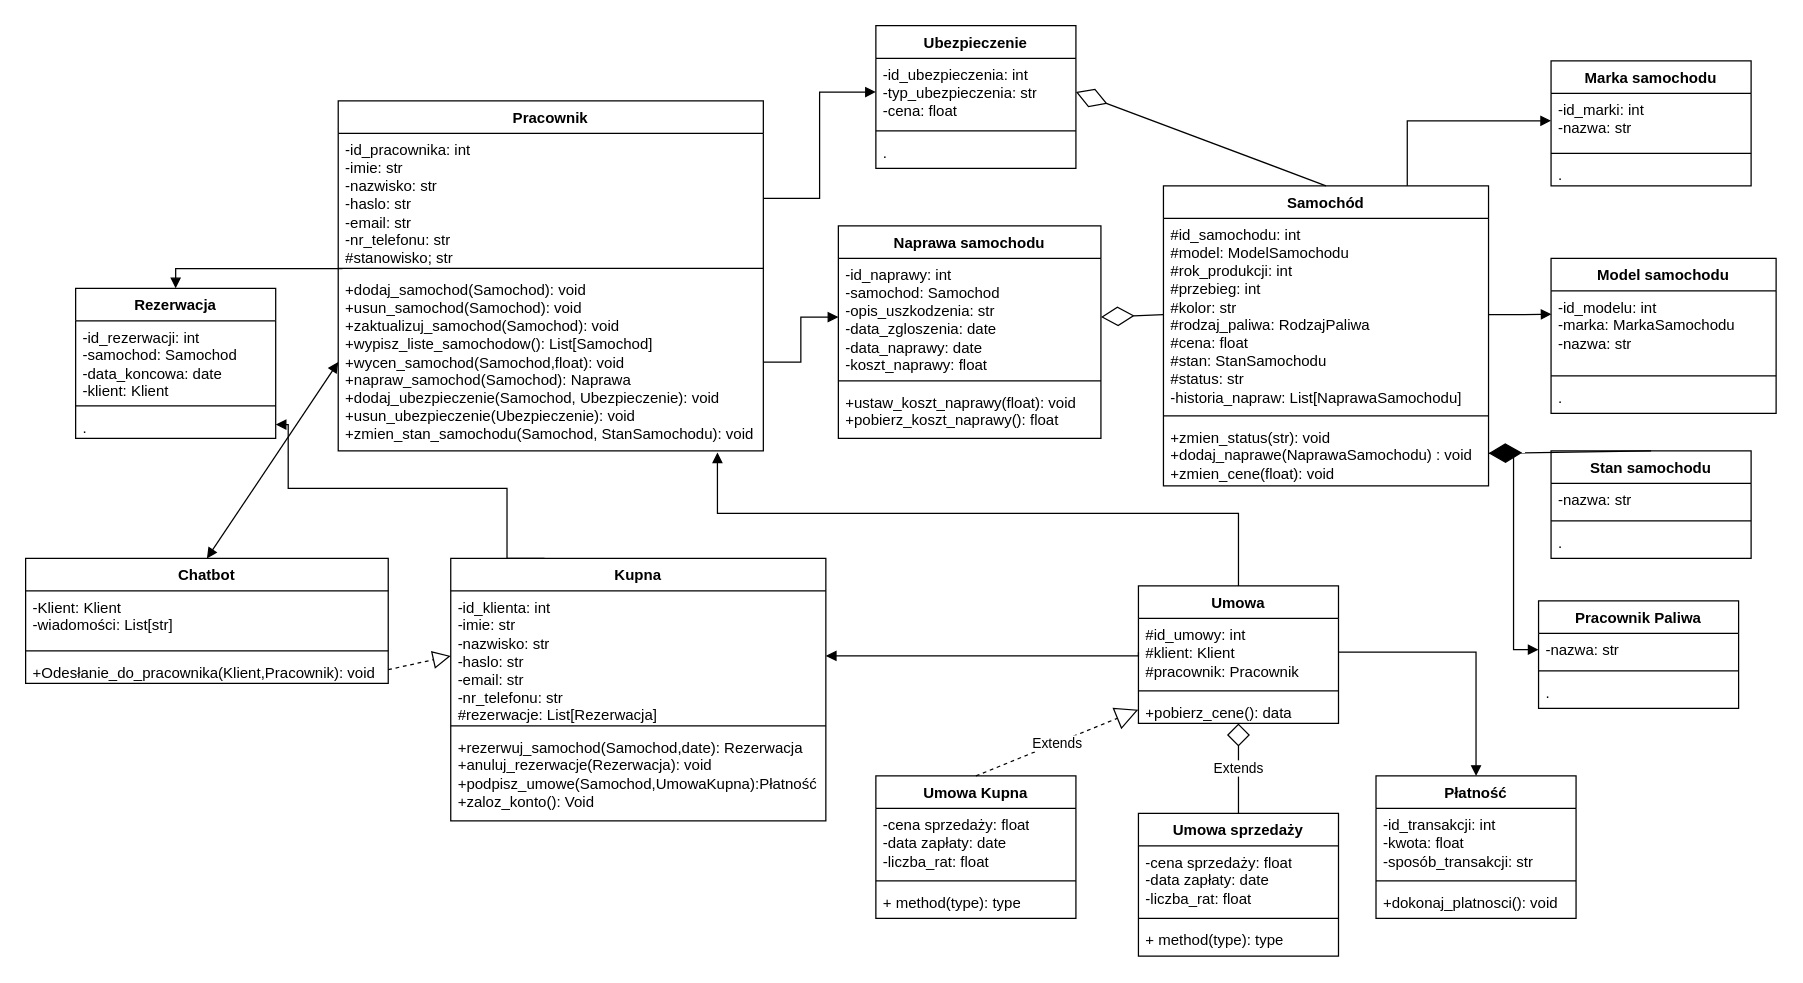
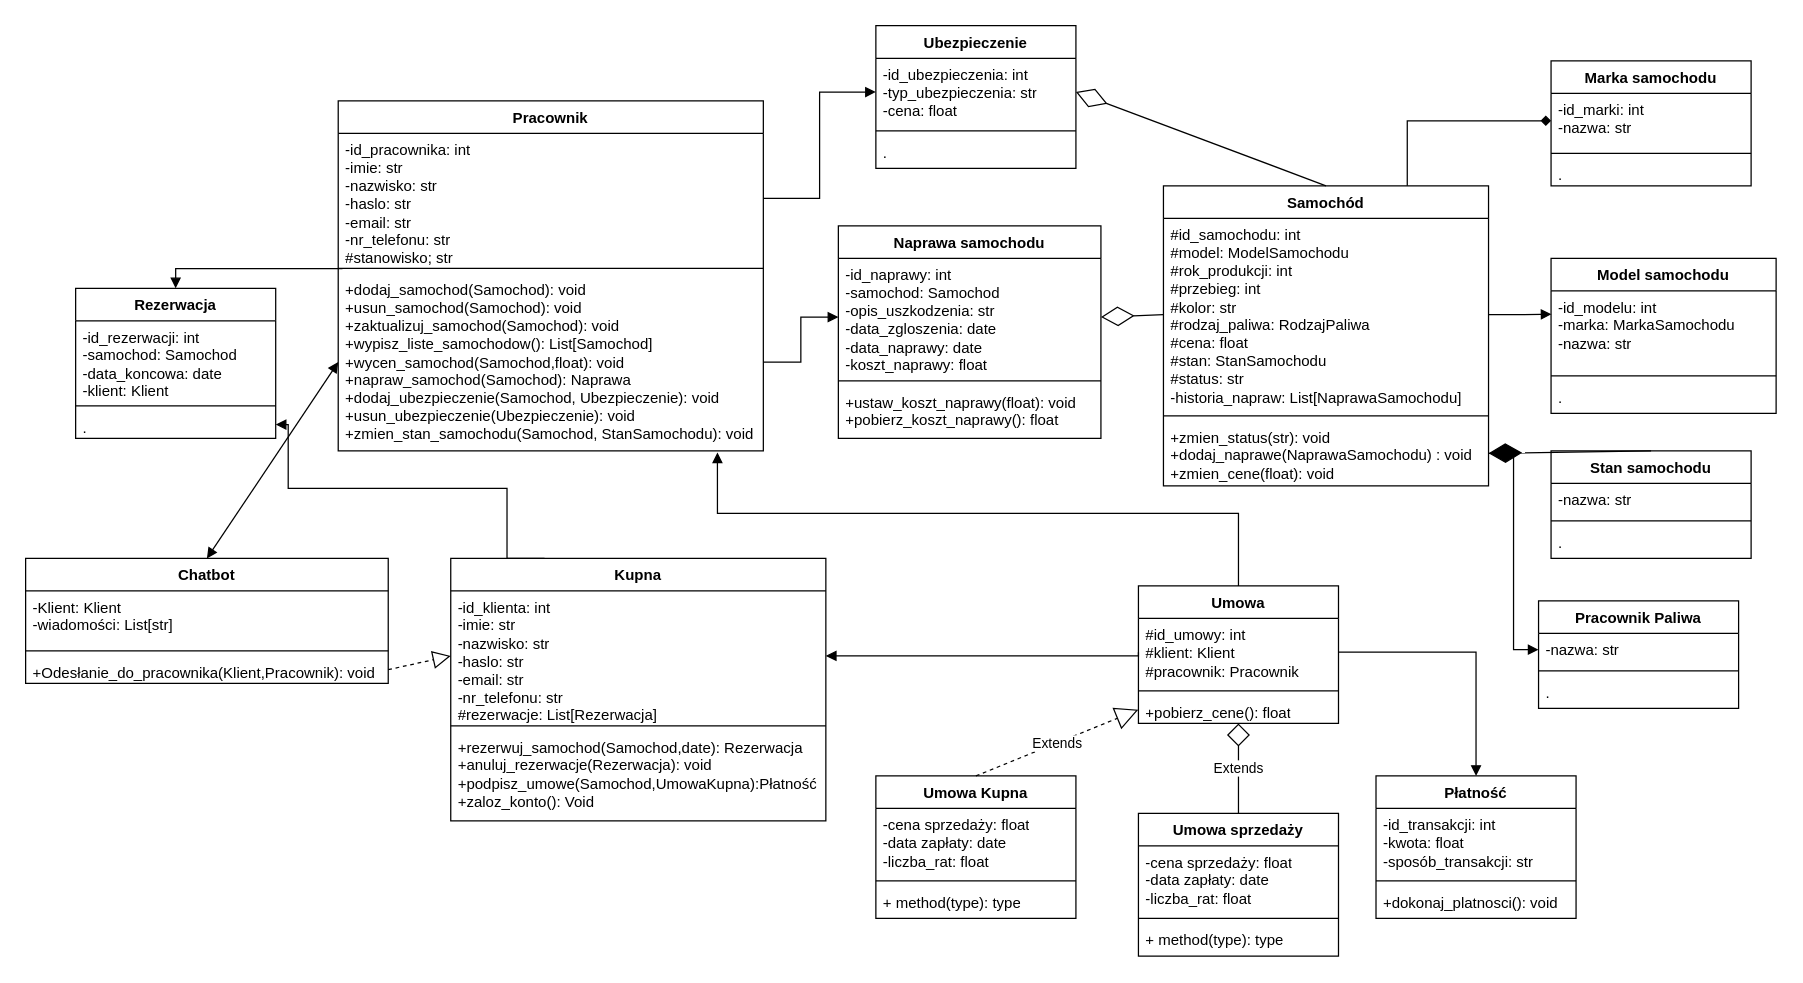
edge "Samochód" -> "-id_marki: int -nazwa: str": arrowhead block -> diamond
node "+pobierz_cene(): data": label "+pobierz_cene(): data" -> "+pobierz_cene(): float"
